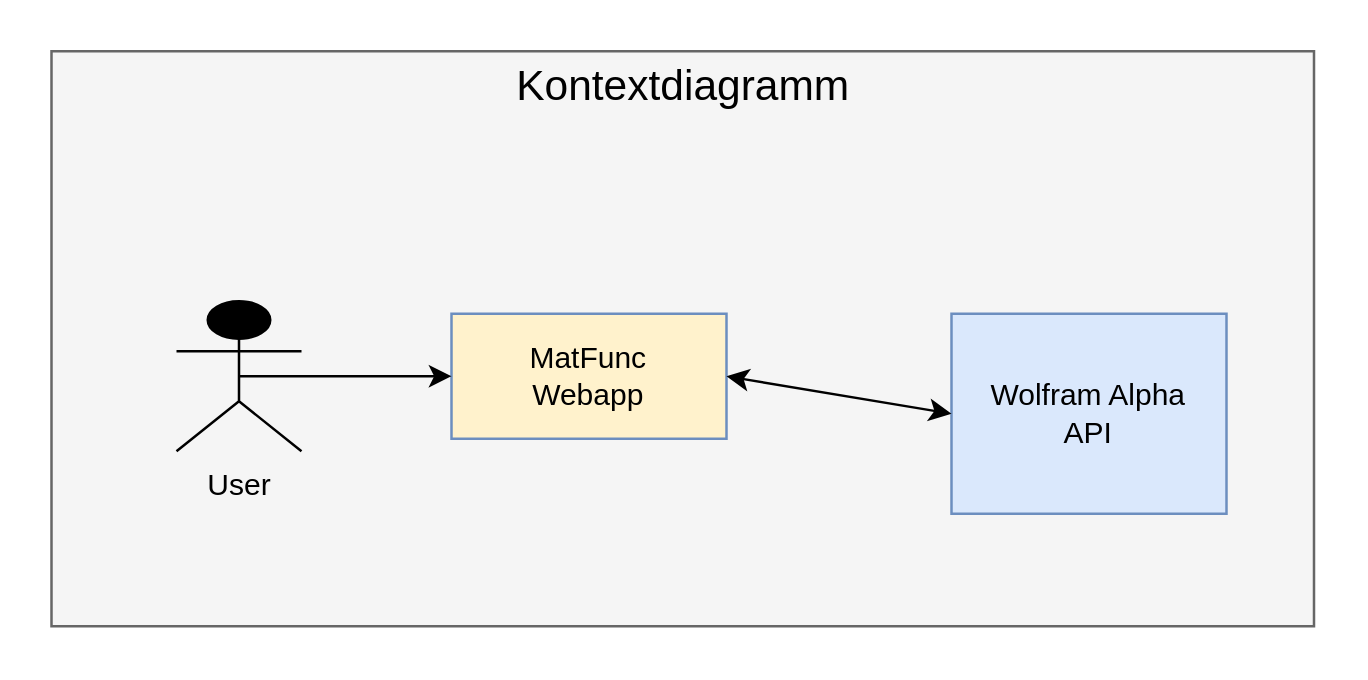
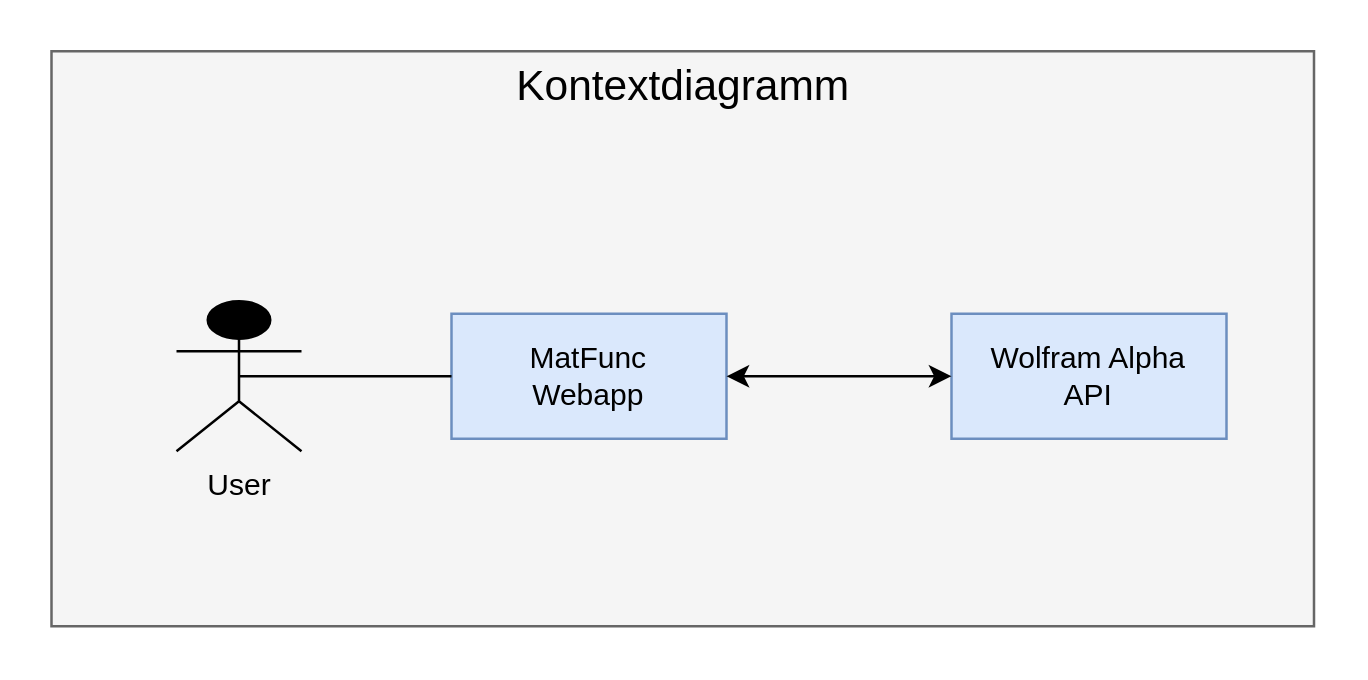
edge "User" -> "MatFunc Webapp": arrowhead classic -> none
node "MatFunc Webapp": fillcolor #fff2cc -> #dae8fc
node "Wolfram Alpha API": size 275x200 -> 275x125
